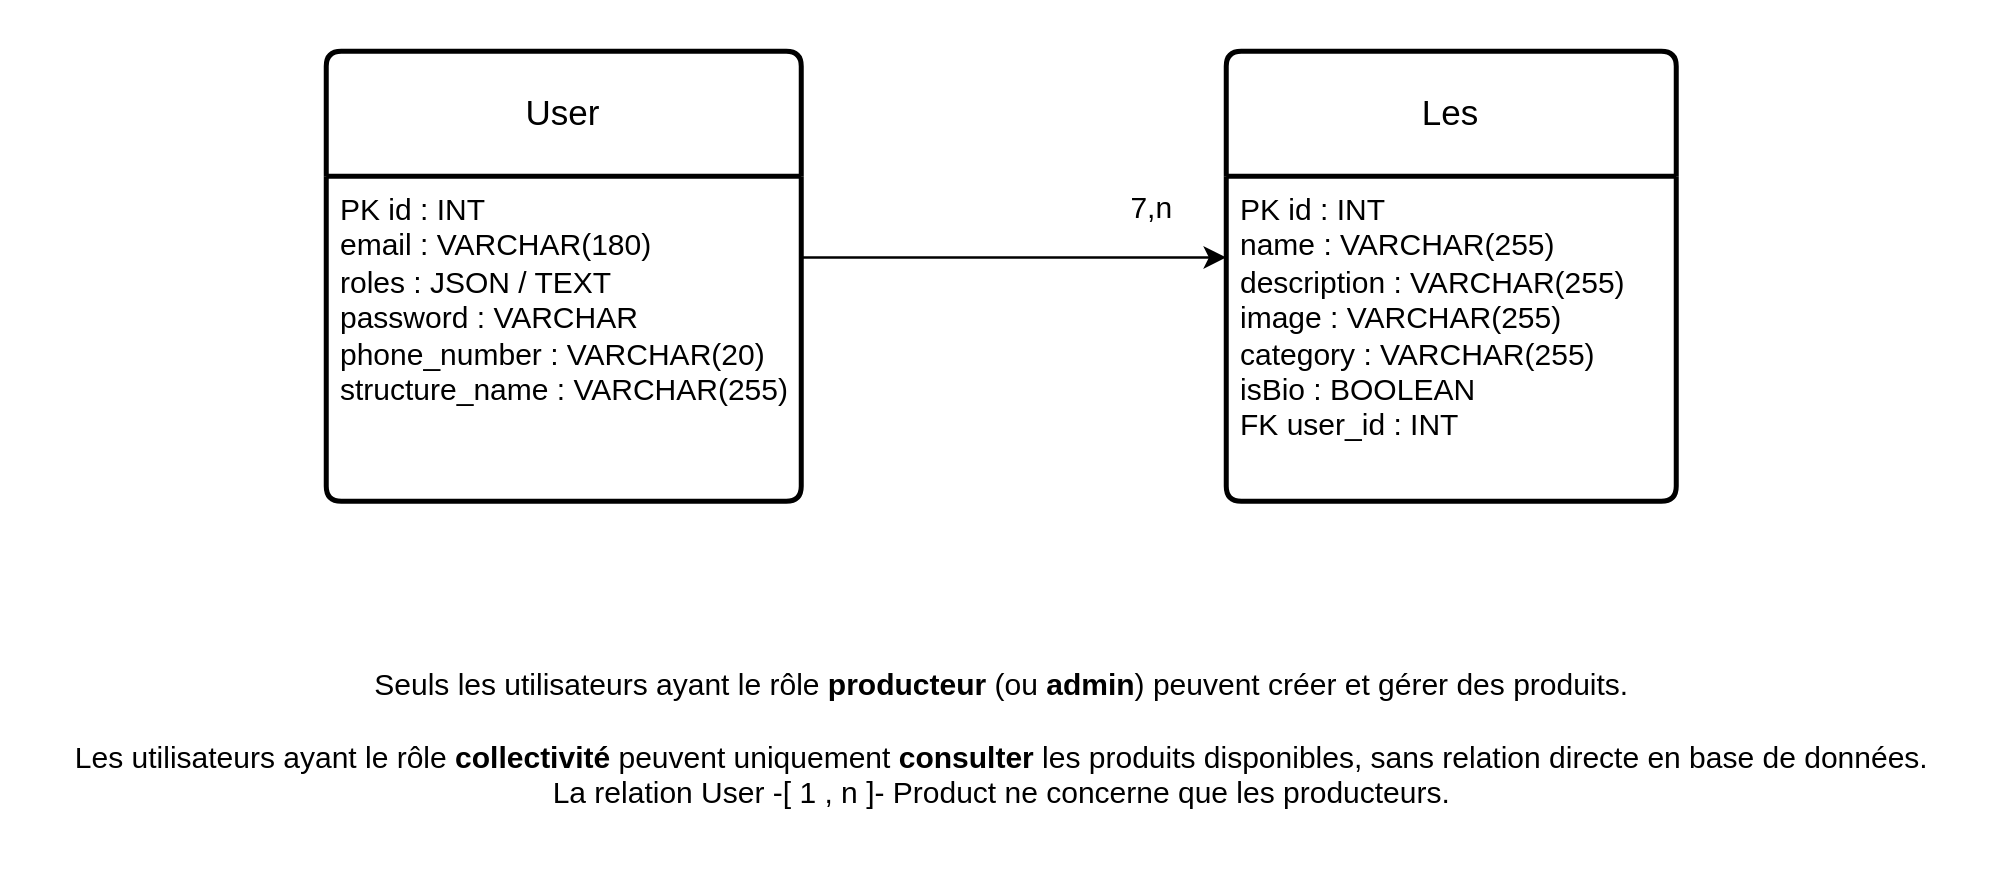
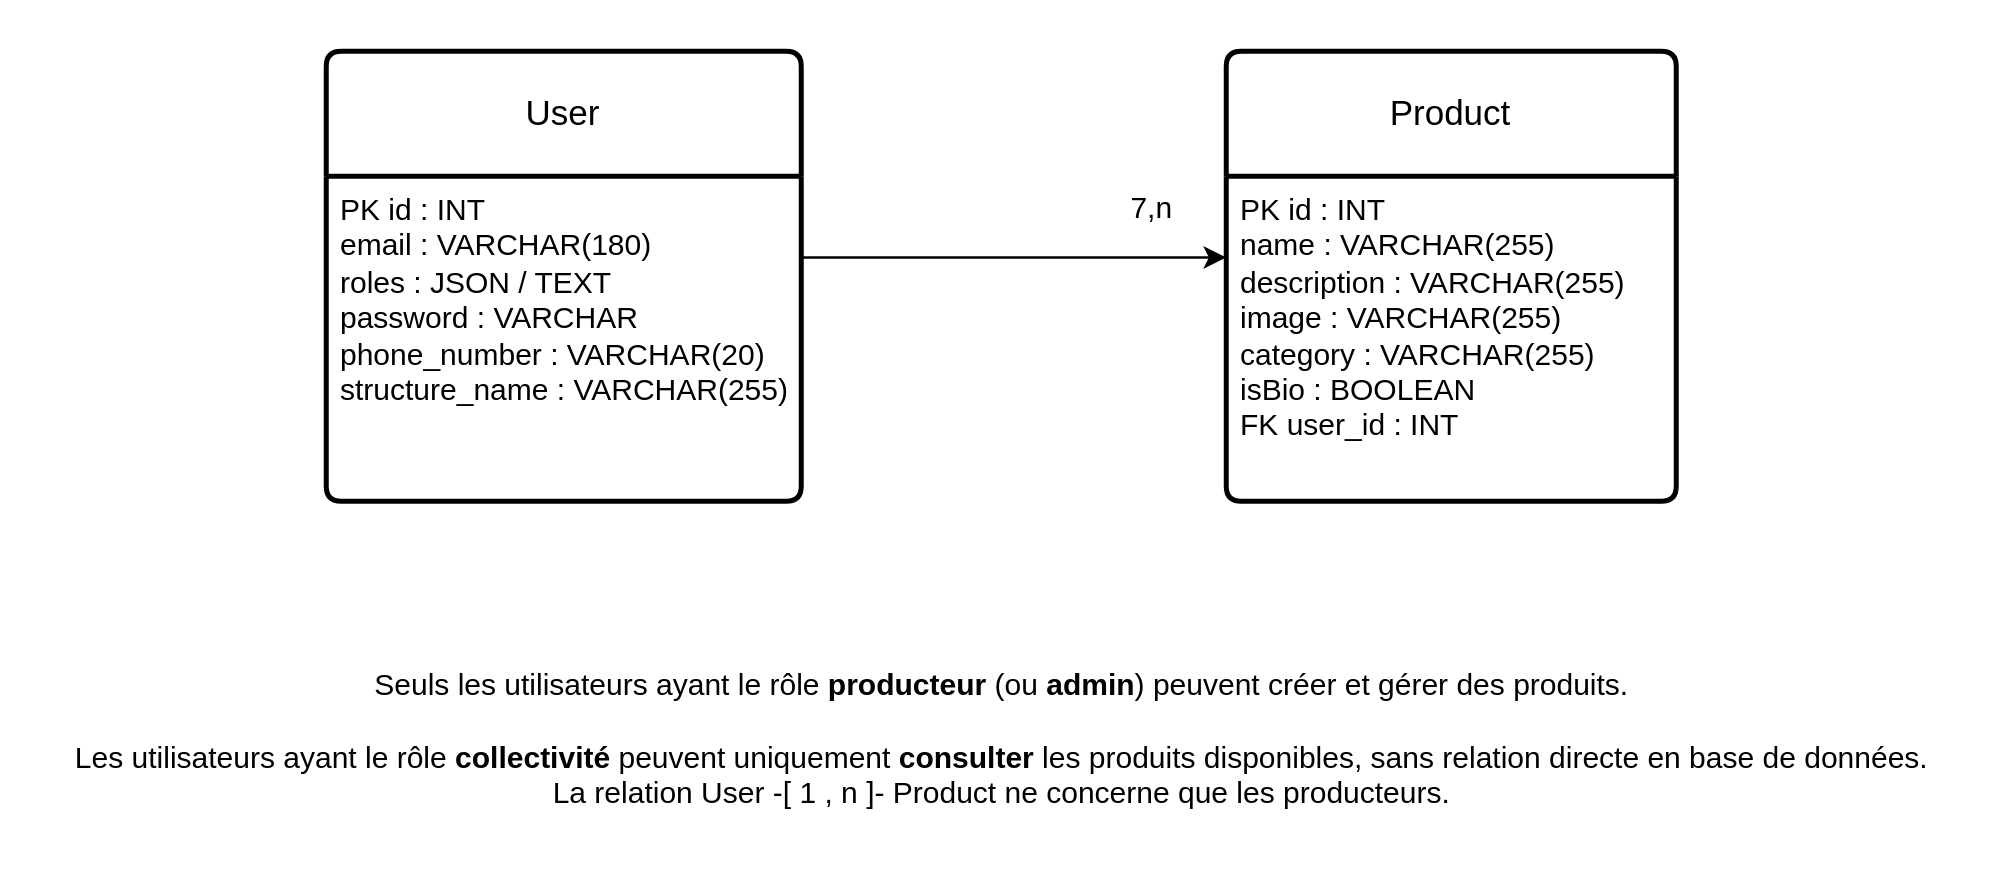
node "Les": label "Les" -> "Product"
